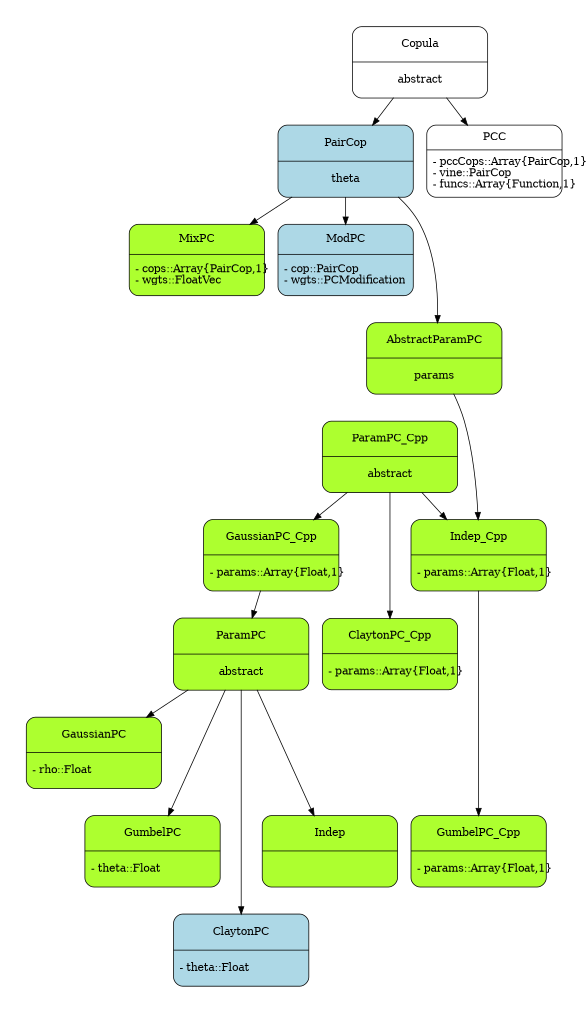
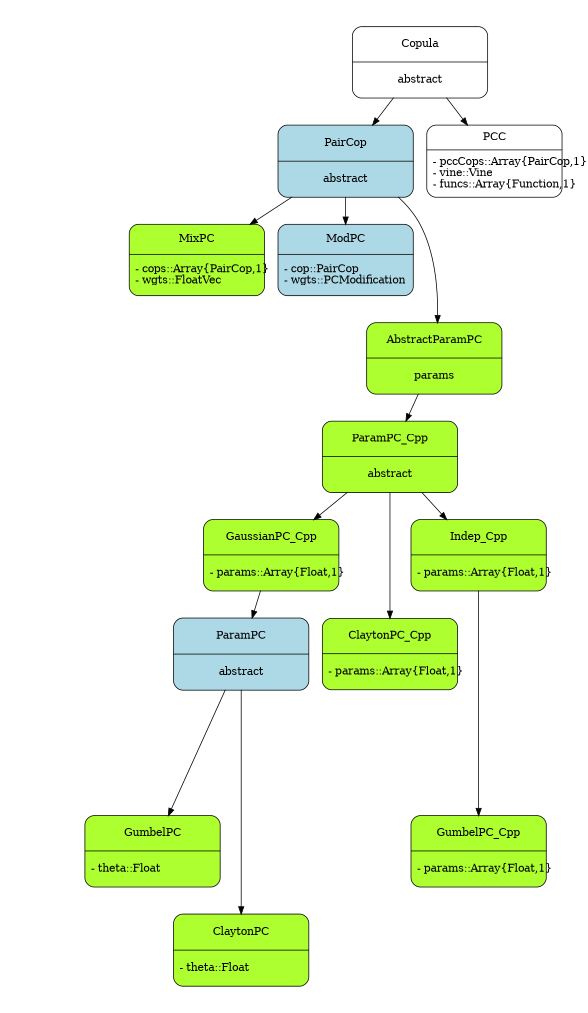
node "PCC": text "- vine::PairCop" -> "- vine::Vine"
node "PairCop": text "theta" -> "abstract"
edge "AbstractParamPC" -> "Indep_Cpp": now "AbstractParamPC" -> "ParamPC_Cpp"
node "ParamPC": fillcolor greenyellow -> lightblue
node "GaussianPC": removed
node "Indep": removed
node "ClaytonPC": fillcolor lightblue -> greenyellow
